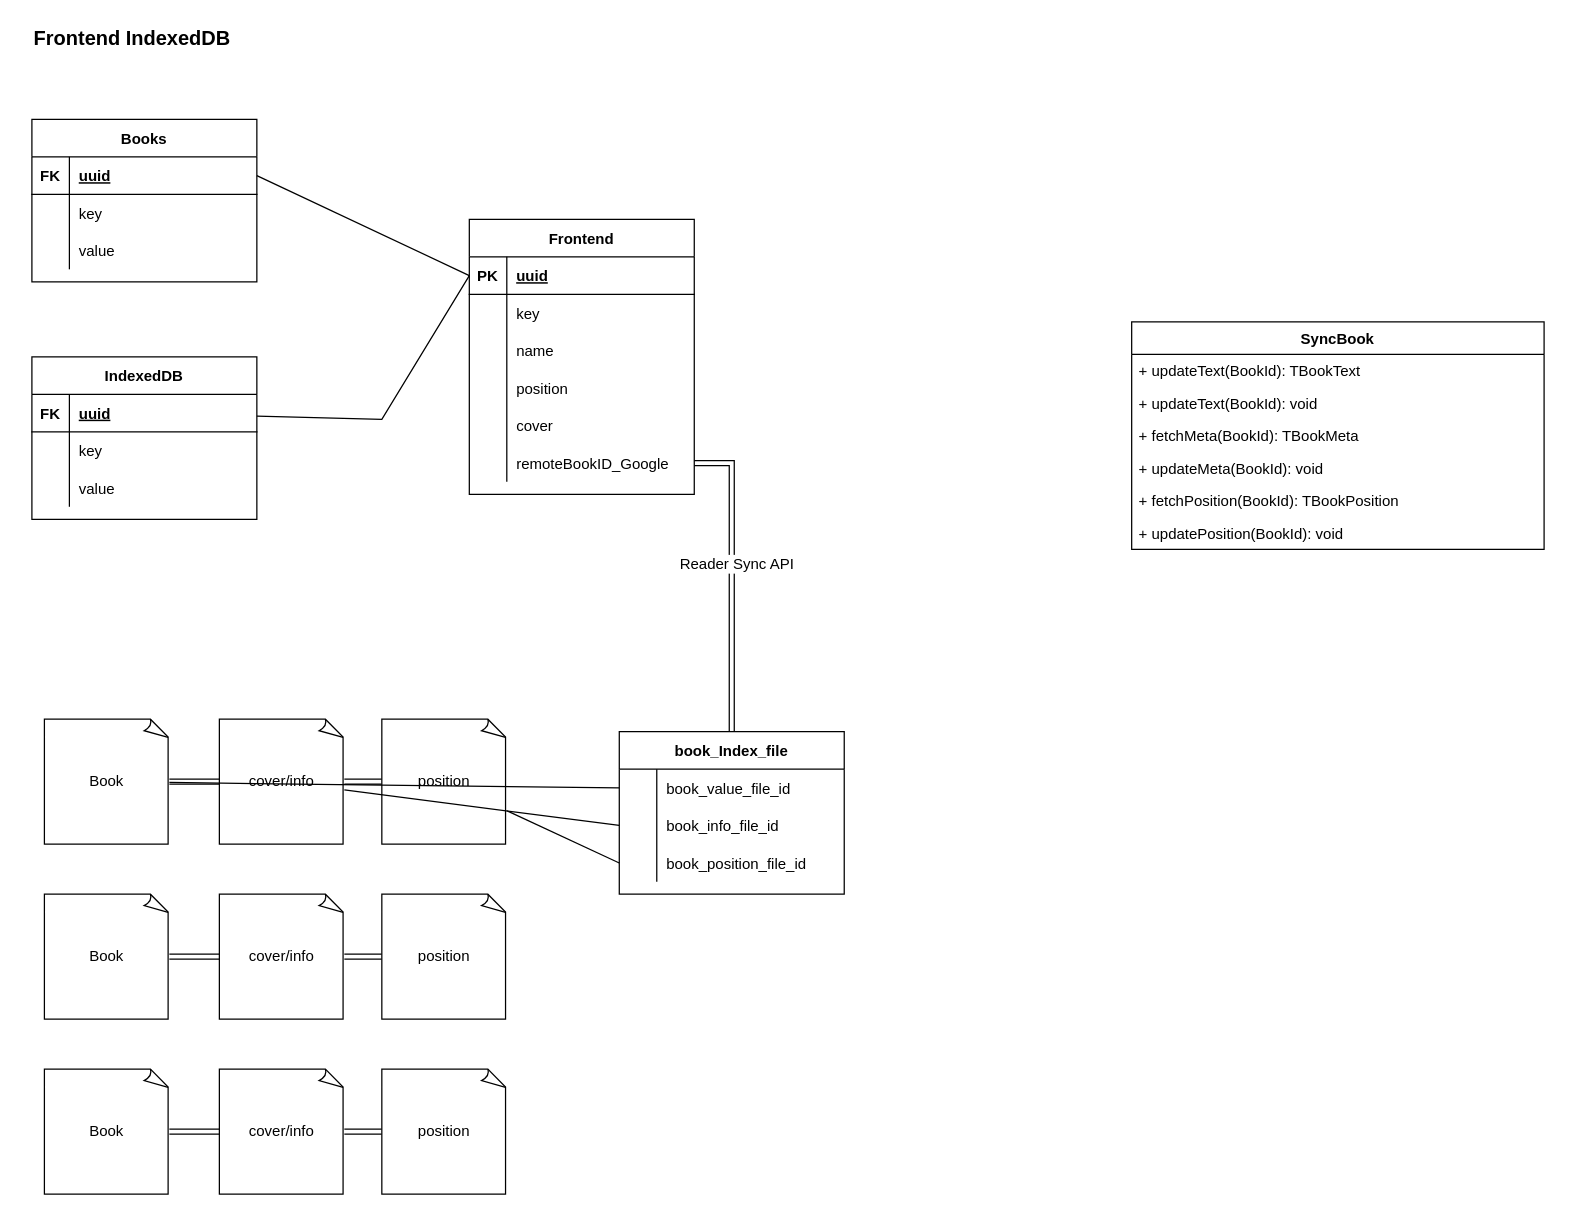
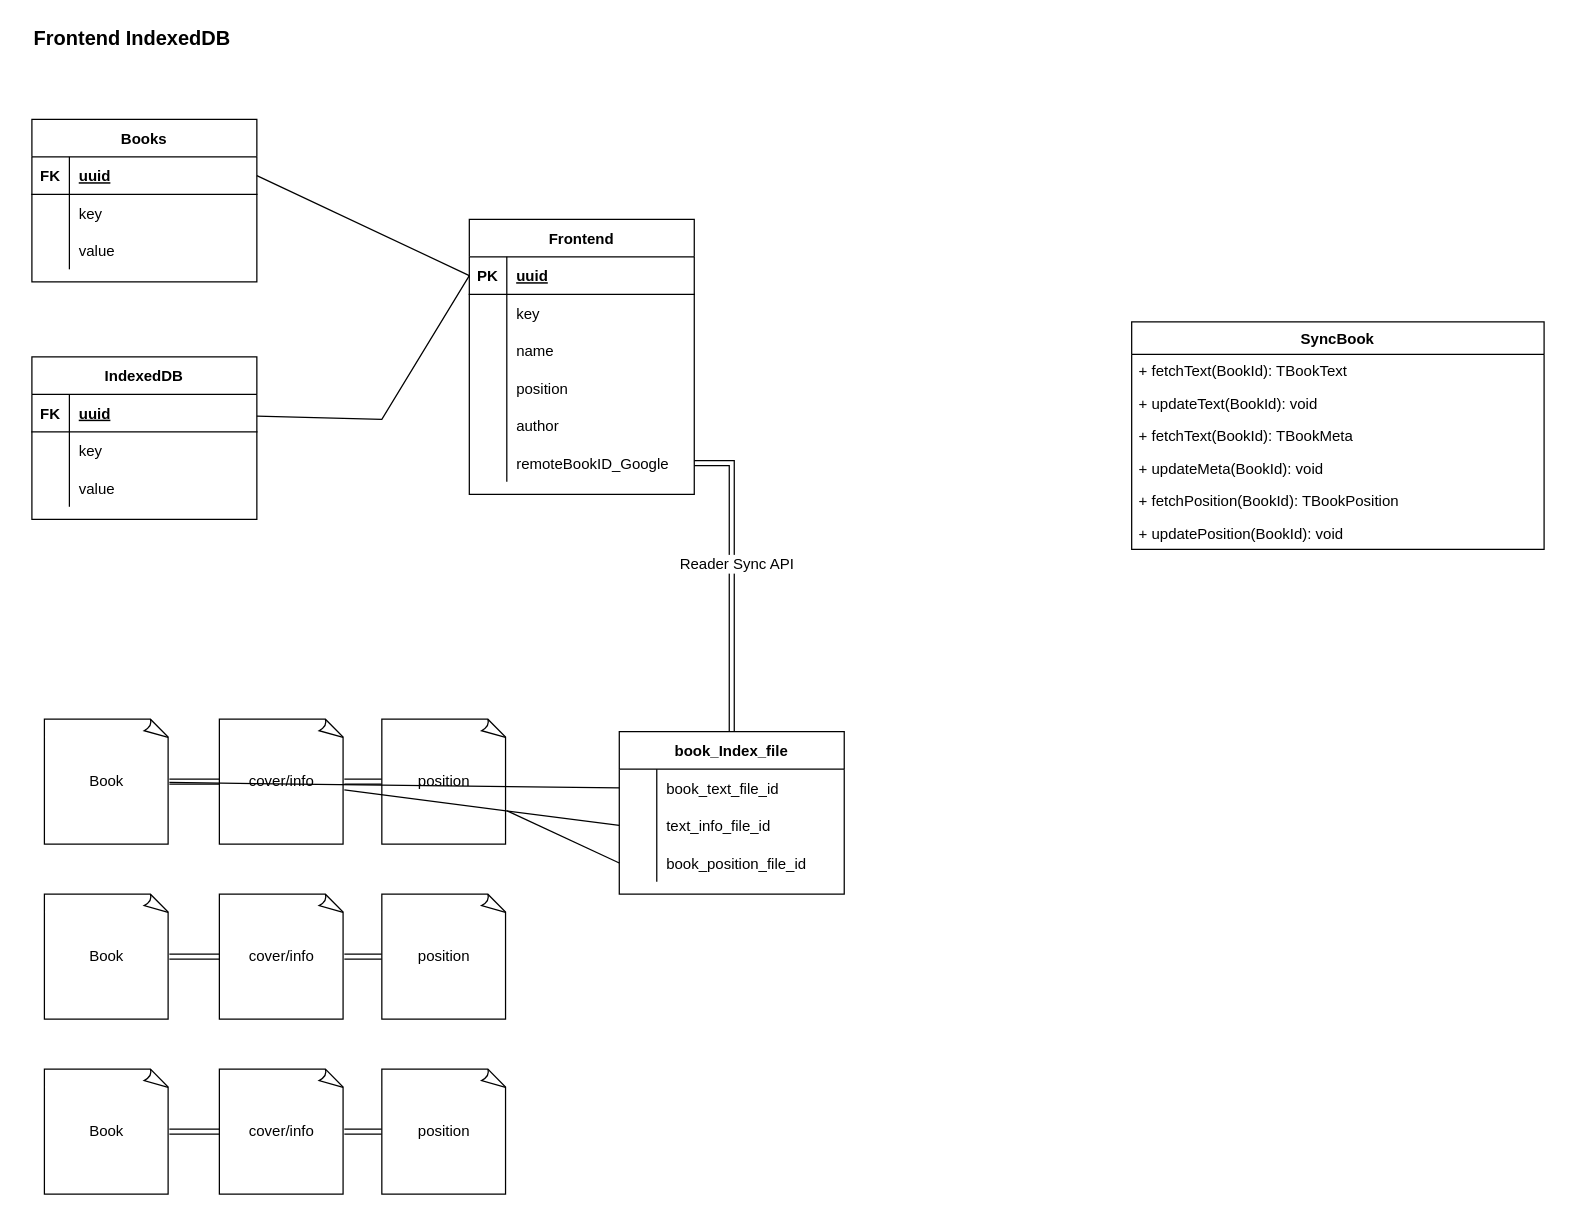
node "+ updateText(BookId): TBookText": label "+ updateText(BookId): TBookText" -> "+ fetchText(BookId): TBookText"
node "cover": label "cover" -> "author"
node "+ fetchMeta(BookId): TBookMeta": label "+ fetchMeta(BookId): TBookMeta" -> "+ fetchText(BookId): TBookMeta"
node "book_value_file_id": label "book_value_file_id" -> "book_text_file_id"
node "book_info_file_id": label "book_info_file_id" -> "text_info_file_id"
